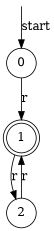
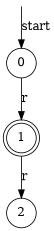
edge "2" -> "1": removed, label "r"
